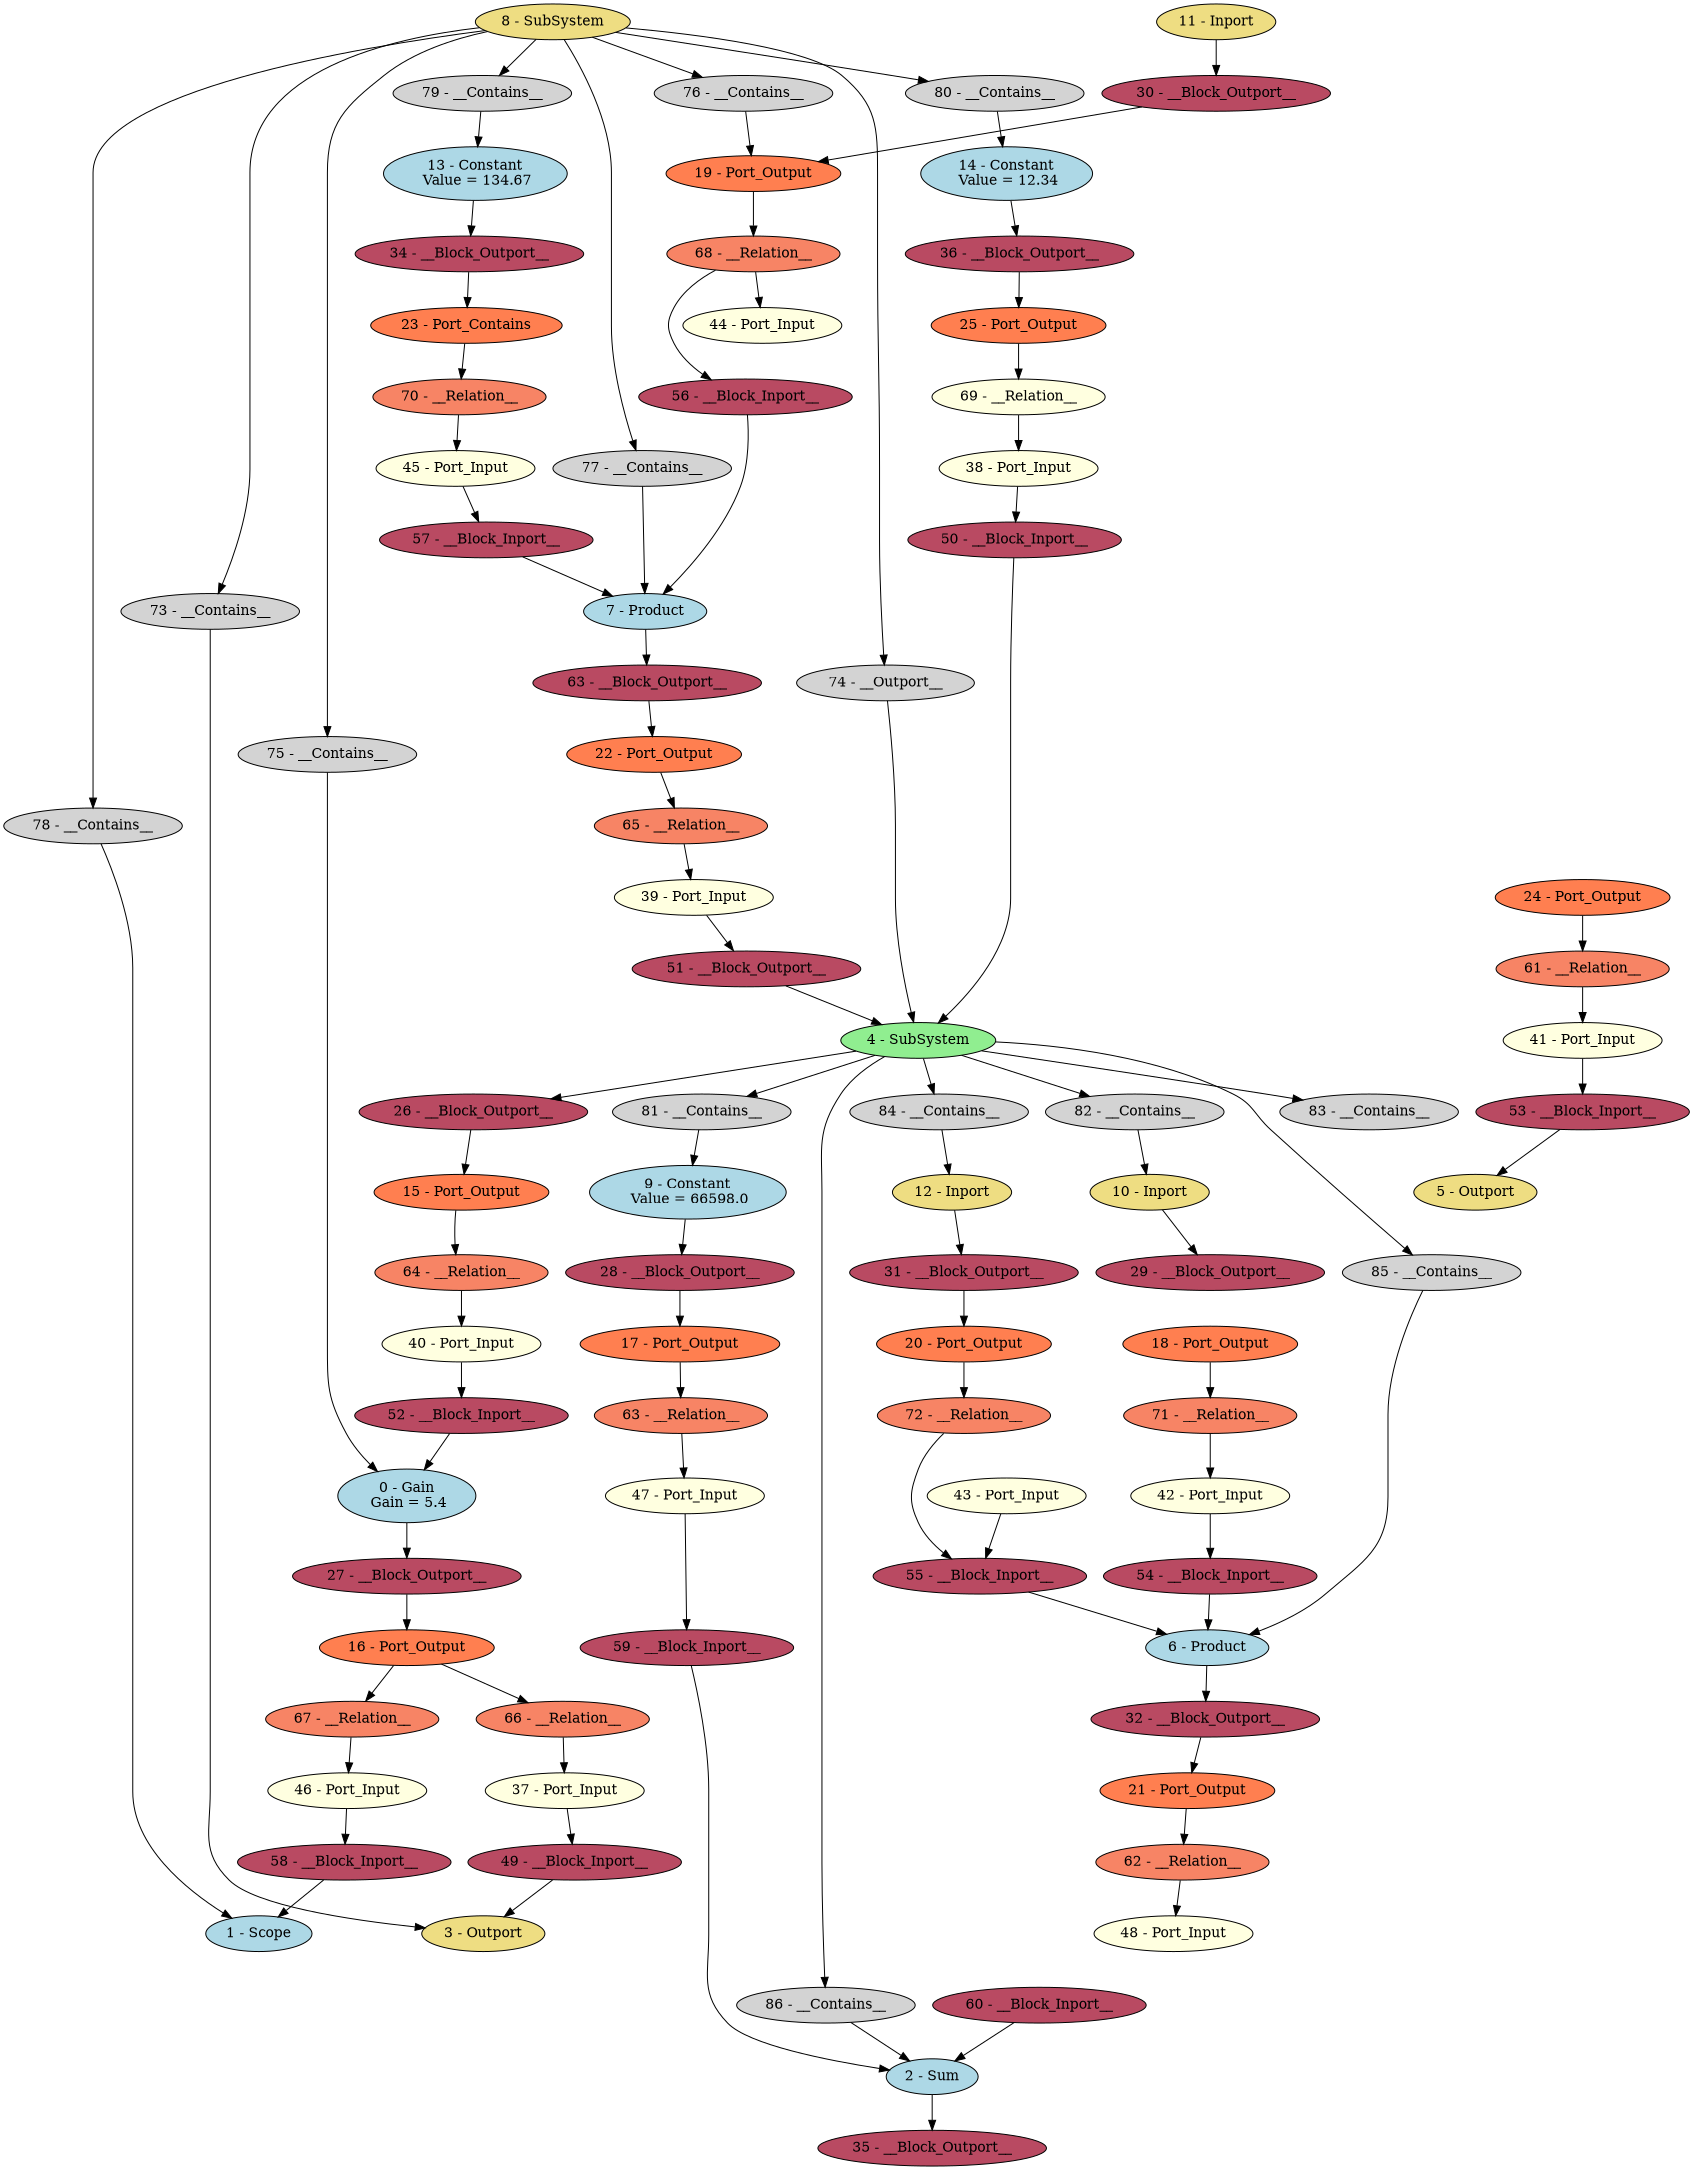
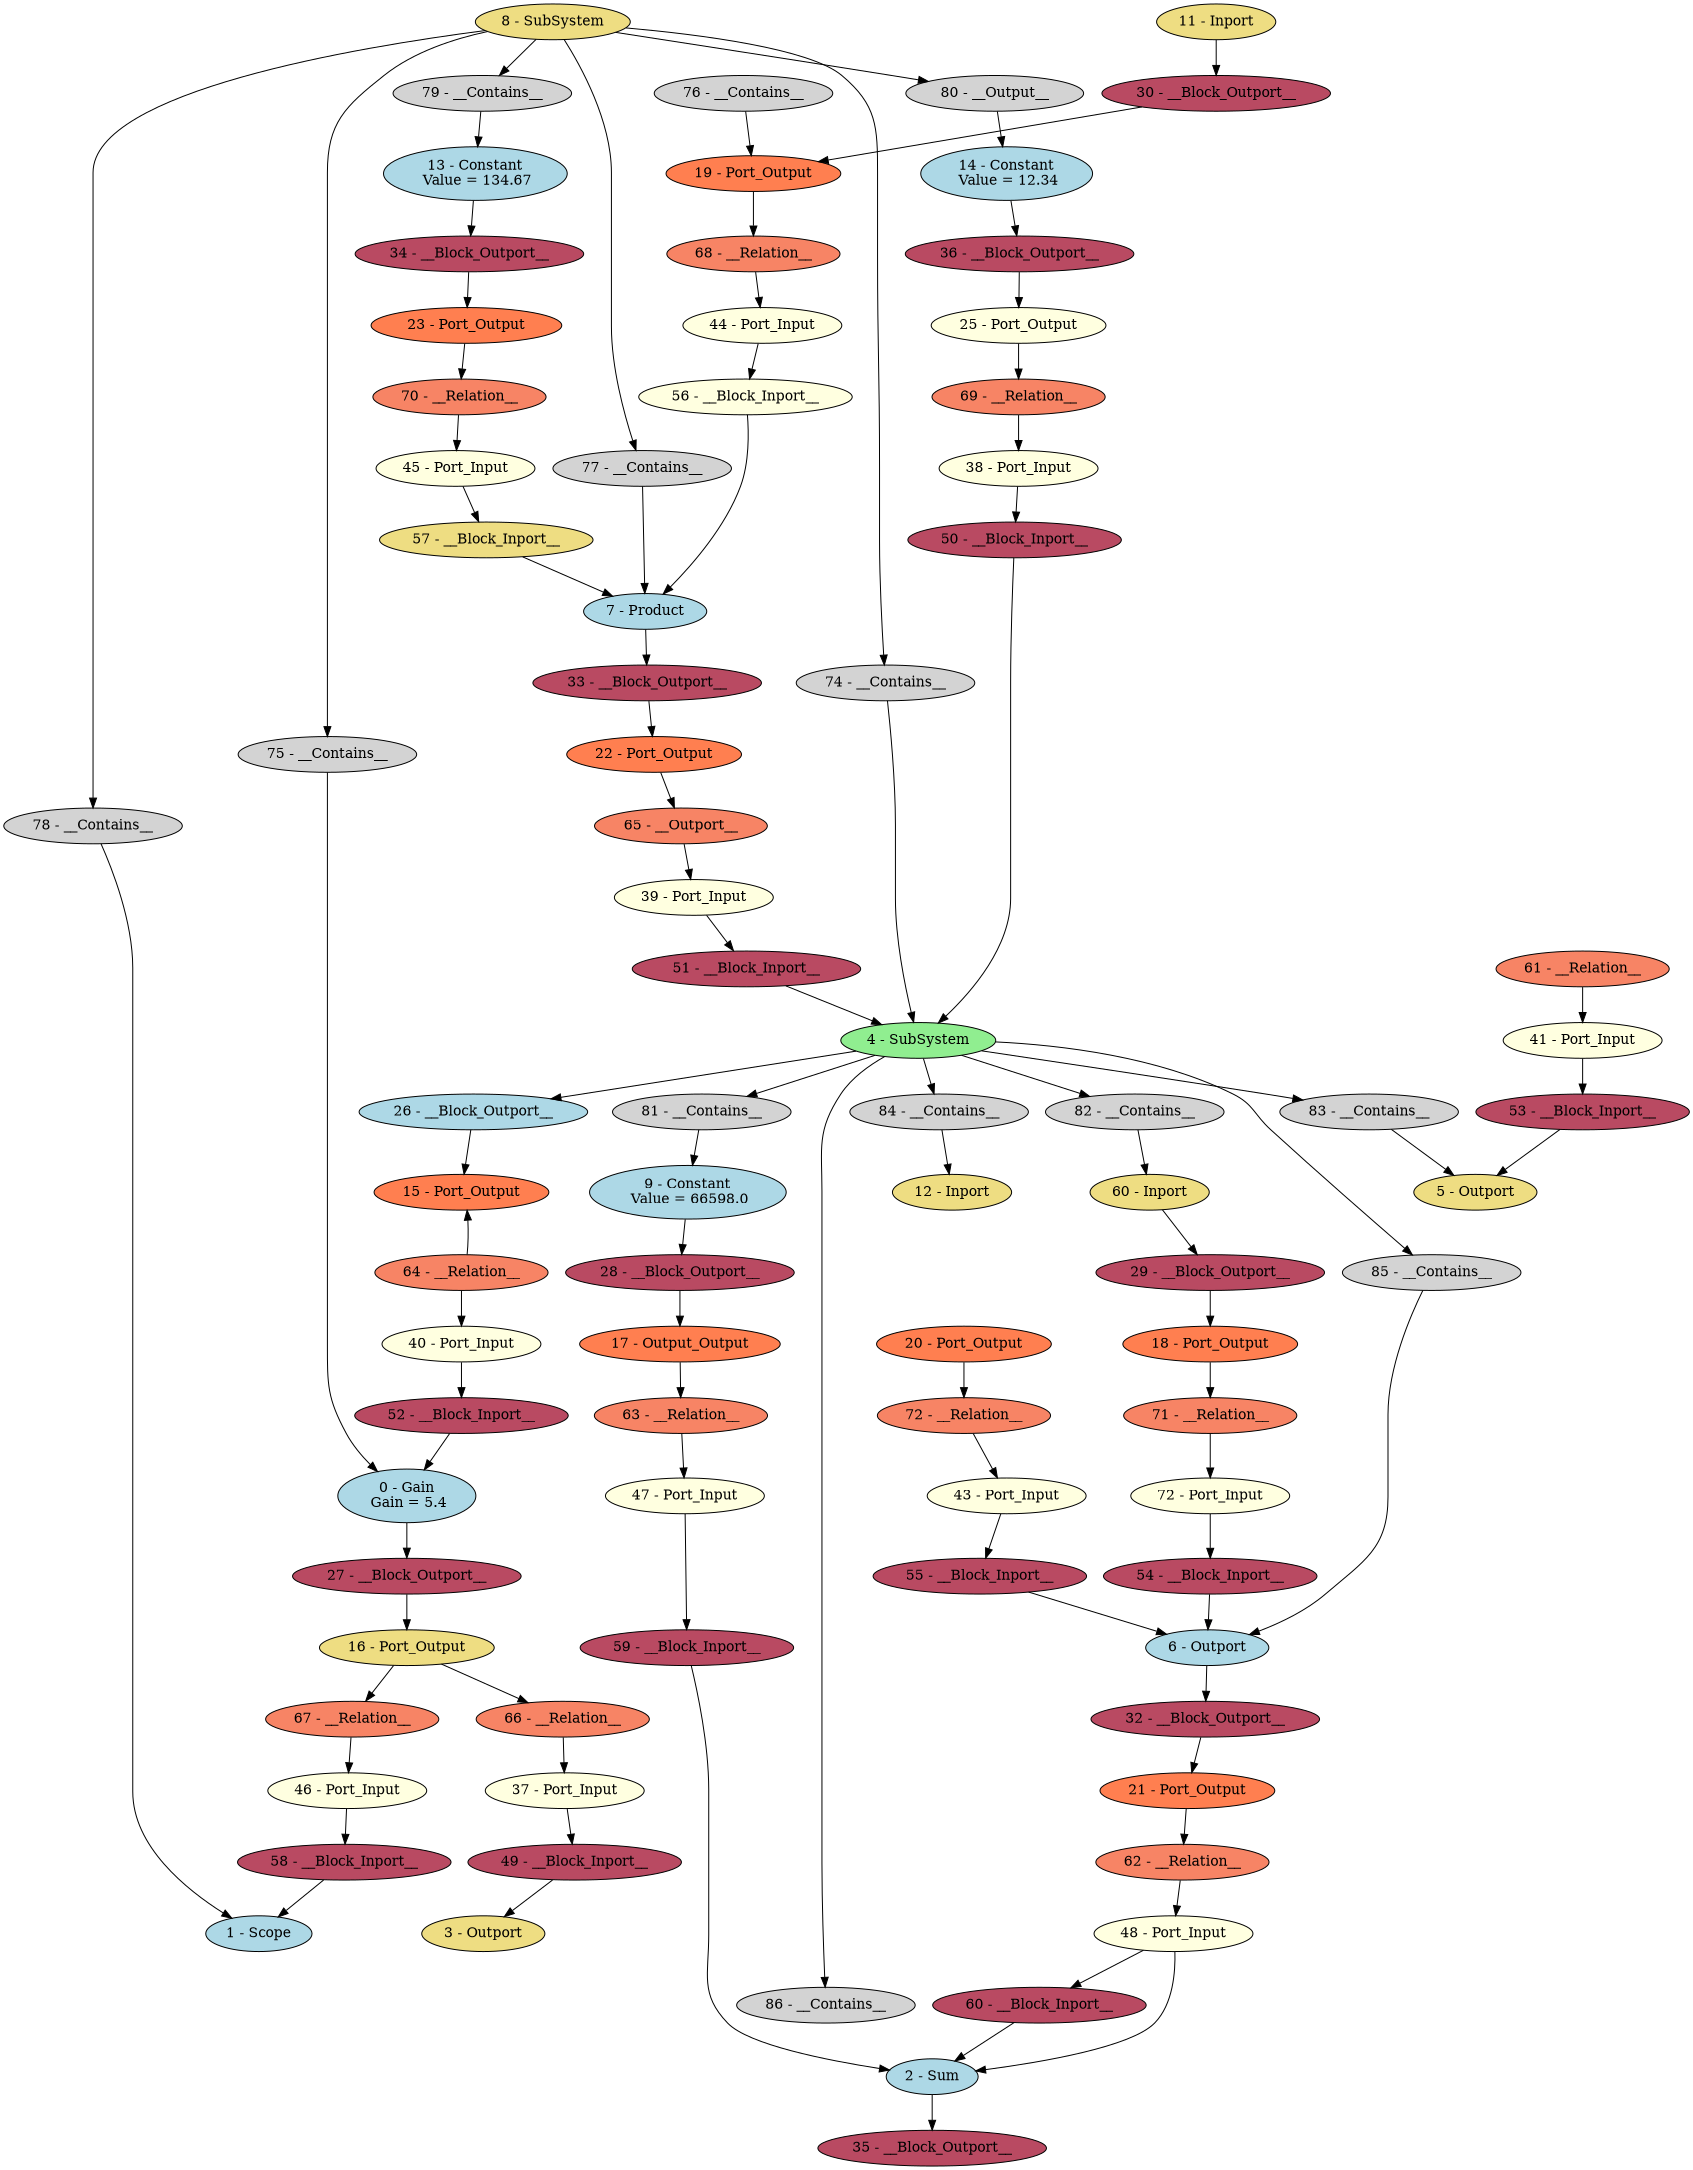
edge "8 - SubSystem" -> "76 - __Contains__": removed
node "80 - __Contains__": label "80 - __Contains__" -> "80 - __Output__"
edge "68 - __Relation__" -> "56 - __Block_Inport__": now "44 - Port_Input" -> "56 - __Block_Inport__"
node "23 - Port_Contains": label "23 - Port_Contains" -> "23 - Port_Output"
node "25 - Port_Output": fillcolor coral -> lightyellow
node "56 - __Block_Inport__": fillcolor #b94a62 -> lightyellow
node "69 - __Relation__": fillcolor lightyellow -> #f78465
node "57 - __Block_Inport__": fillcolor #b94a62 -> lightgoldenrod
node "73 - __Contains__": removed
node "63 - __Block_Outport__": label "63 - __Block_Outport__" -> "33 - __Block_Outport__"
node "74 - __Outport__": label "74 - __Outport__" -> "74 - __Contains__"
node "65 - __Relation__": label "65 - __Relation__" -> "65 - __Outport__"
node "24 - Port_Output": removed
node "51 - __Block_Outport__": label "51 - __Block_Outport__" -> "51 - __Block_Inport__"
node "26 - __Block_Outport__": fillcolor #b94a62 -> lightblue
edge "83 - __Contains__" -> "5 - Outport": added
node "10 - Inport": label "10 - Inport" -> "60 - Inport"
edge "15 - Port_Output" -> "64 - __Relation__": reversed
node "31 - __Block_Outport__": removed
edge "29 - __Block_Outport__" -> "18 - Port_Output": added
node "17 - Port_Output": label "17 - Port_Output" -> "17 - Output_Output"
edge "72 - __Relation__" -> "55 - __Block_Inport__": now "72 - __Relation__" -> "43 - Port_Input"
node "42 - Port_Input": label "42 - Port_Input" -> "72 - Port_Input"
node "16 - Port_Output": fillcolor coral -> lightgoldenrod
node "6 - Product": label "6 - Product" -> "6 - Outport"
edge "48 - Port_Input" -> "60 - __Block_Inport__": added
edge "86 - __Contains__" -> "2 - Sum": now "48 - Port_Input" -> "2 - Sum"
